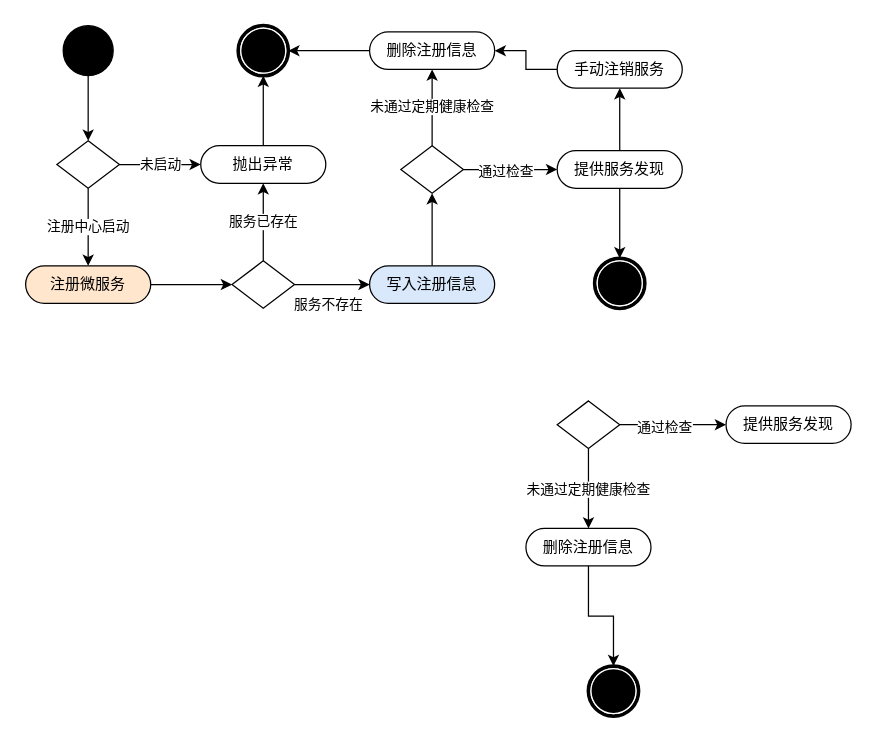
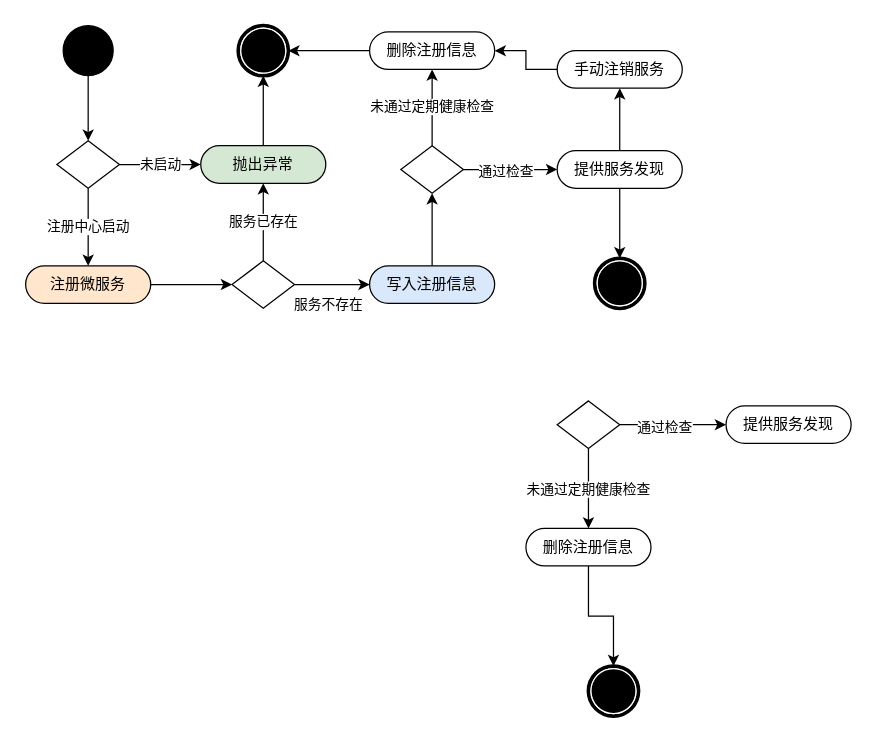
node "抛出异常": fillcolor #ffffff -> #d5e8d4
